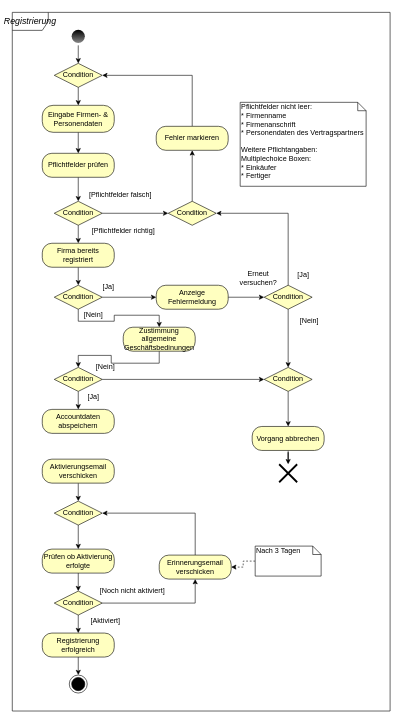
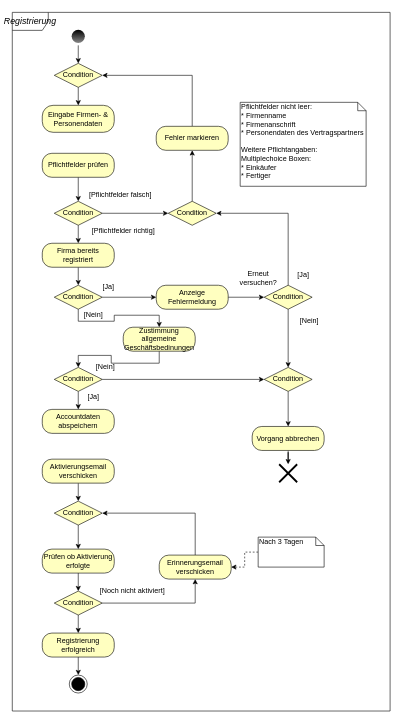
edge "Eingabe Firmen- & Personendaten" -> "Pflichtfelder prüfen": removed
node "Nach 3 Tagen": moved (288, 561) -> (291, 552)
node "[Aktiviert]": removed
